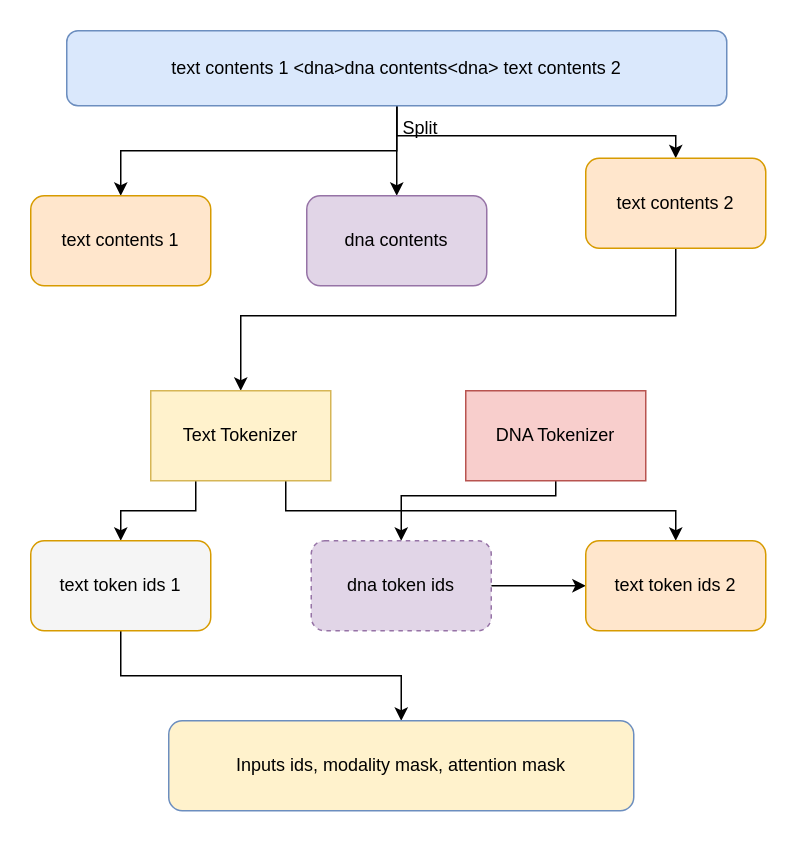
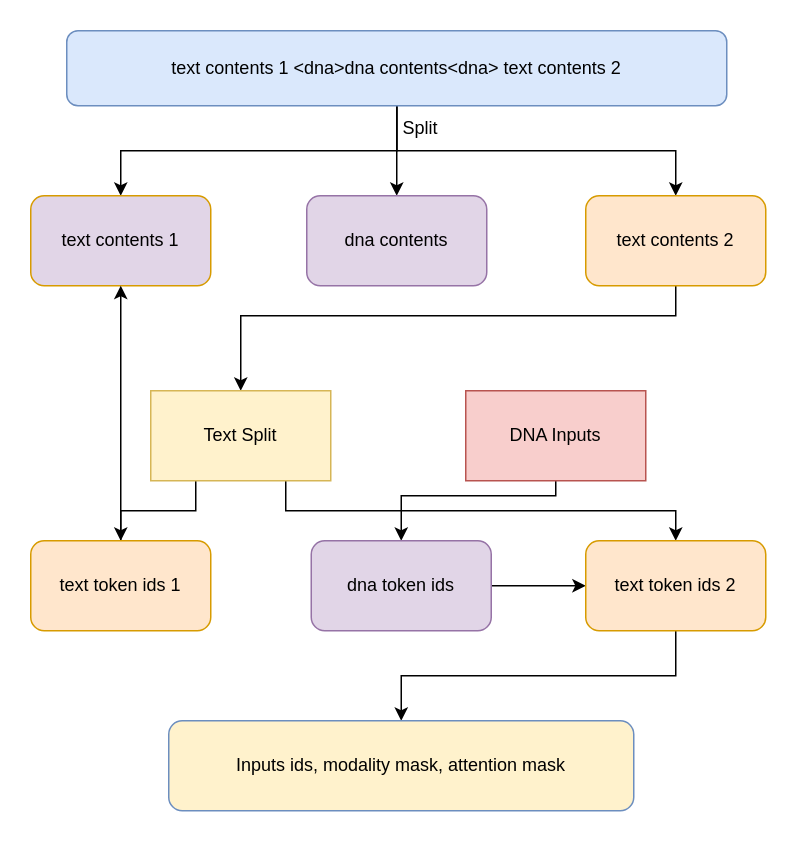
node "text contents 2": moved (676, 203) -> (676, 241)
node "text contents 1": fillcolor #ffe6cc -> #e1d5e7
node "Text Tokenizer": label "Text Tokenizer" -> "Text Split"
node "DNA Tokenizer": label "DNA Tokenizer" -> "DNA Inputs"
node "text token ids 1": fillcolor #f5f5f5 -> #ffe6cc
node "dna token ids": style dashed -> solid
edge "text token ids 1" -> "Inputs ids, modality mask, attention mask": now "text token ids 1" -> "text contents 1"
edge "text token ids 2" -> "Inputs ids, modality mask, attention mask": added
